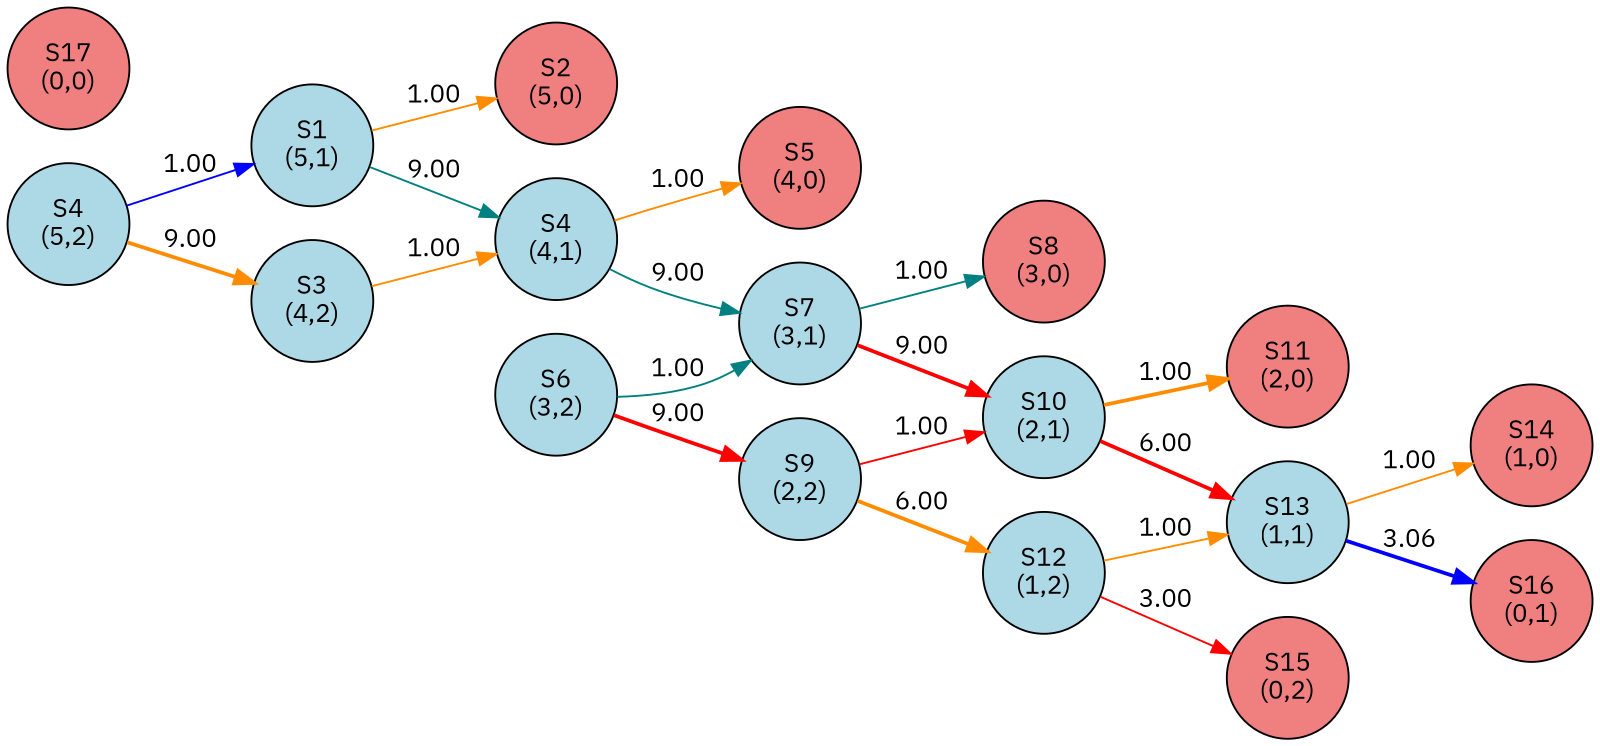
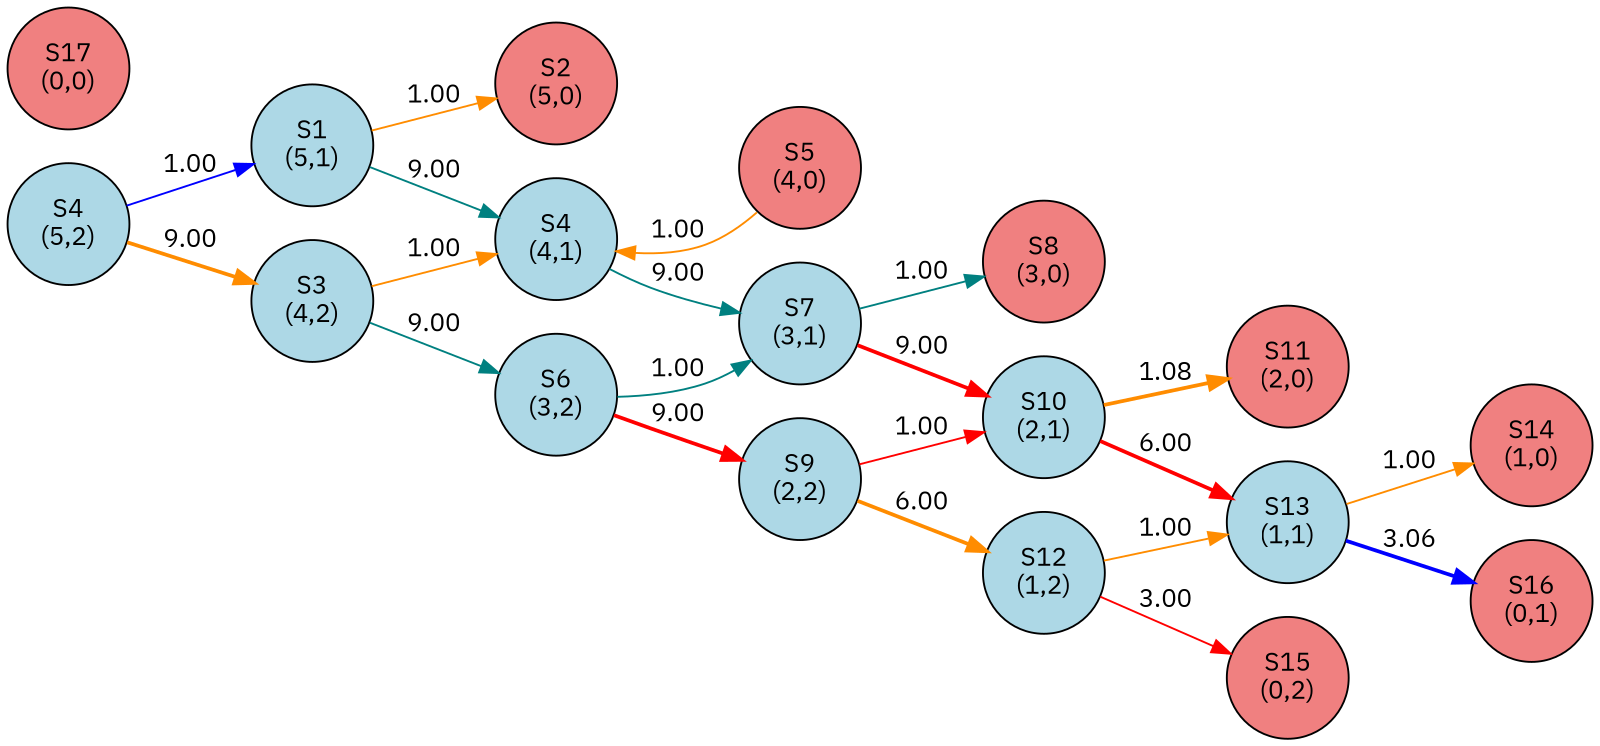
edge "S4 (4,1)" -> "S5 (4,0)": reversed
edge "S3 (4,2)" -> "S6 (3,2)": added, label "9.00"
edge "S10 (2,1)" -> "S11 (2,0)": label "1.00" -> "1.08"
